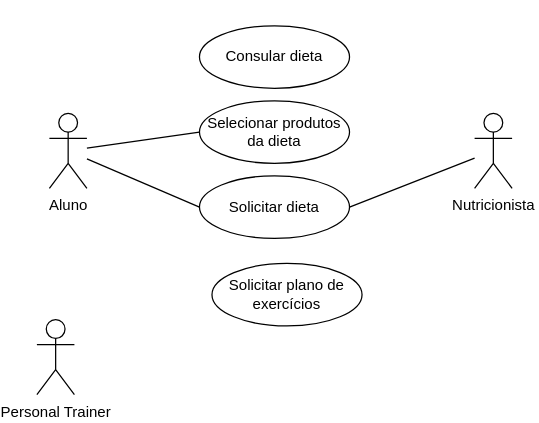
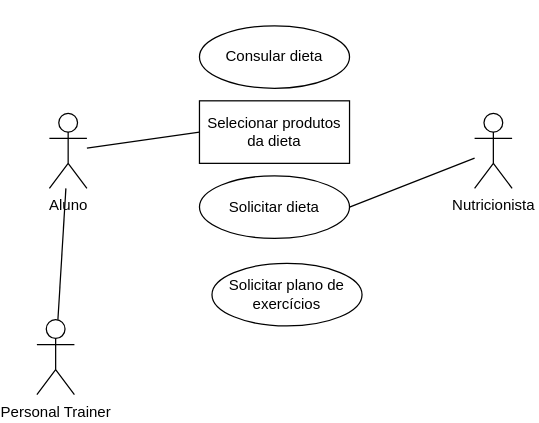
node "Selecionar produtos da dieta": shape ellipse -> rectangle
edge "Aluno" -- "Solicitar dieta": now "Aluno" -- "Personal Trainer"
